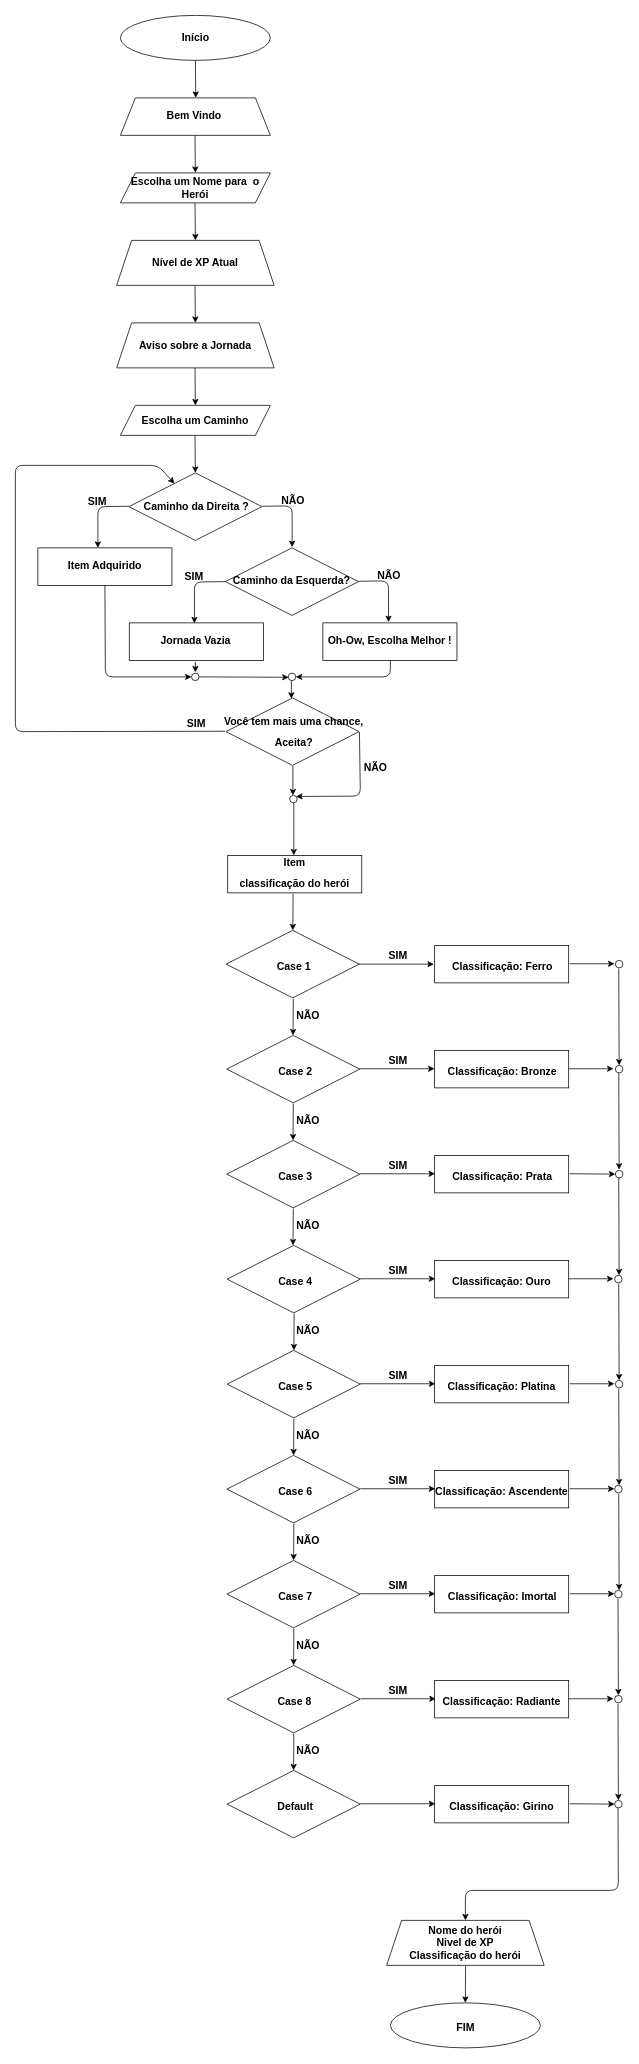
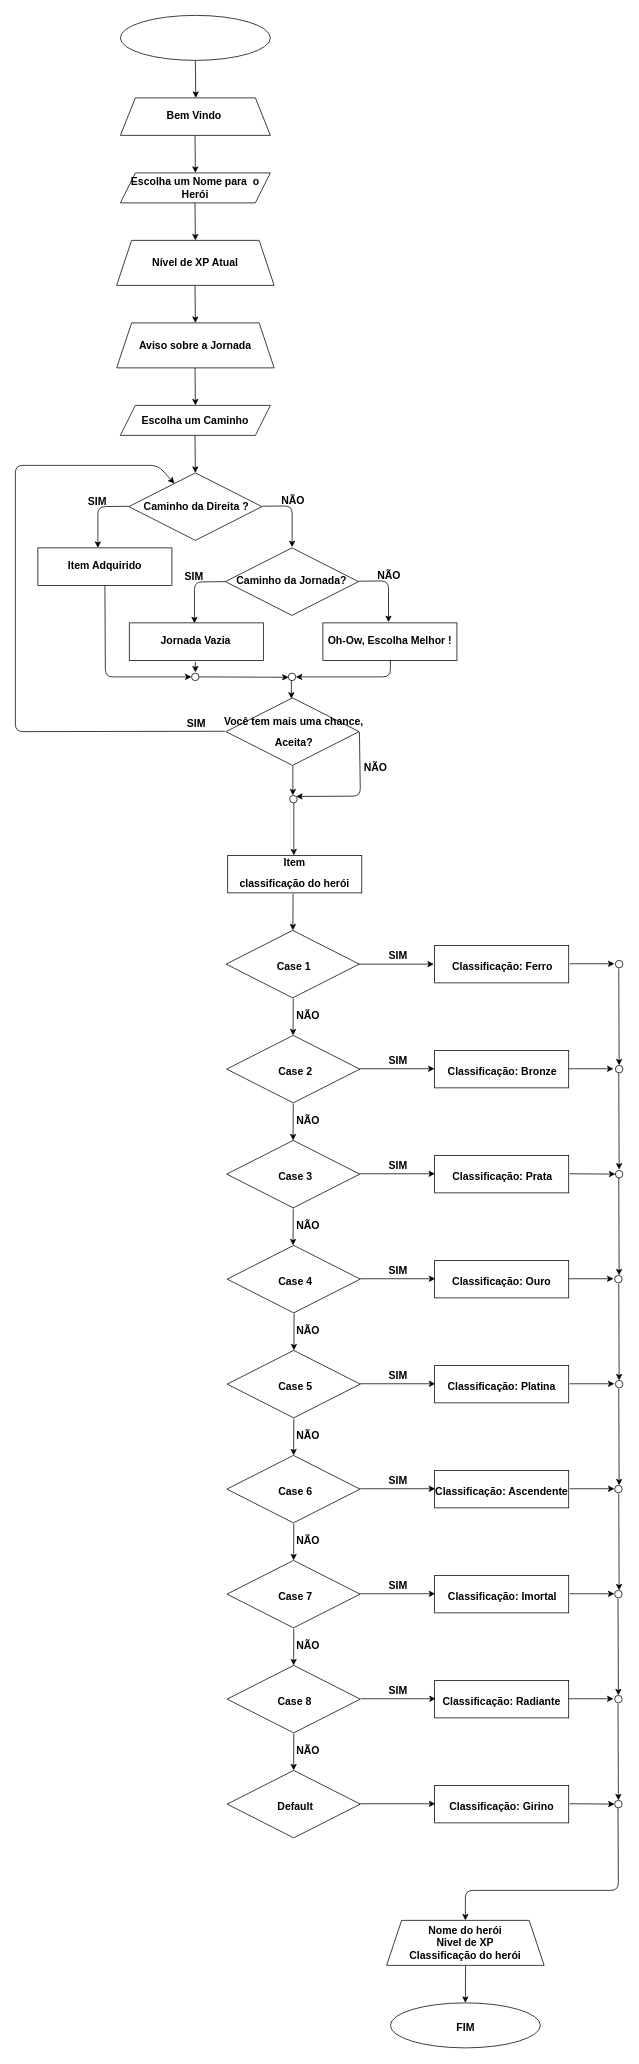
node "Início": removed
node "Caminho da Esquerda?": label "Caminho da Esquerda?" -> "Caminho da Jornada?"
